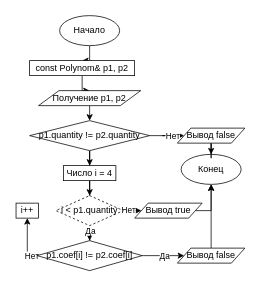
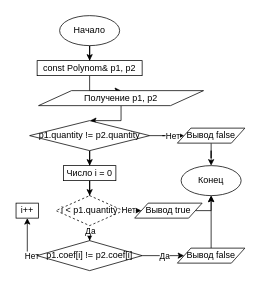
node "const Polynom& p1, p2": moved (82, 68) -> (90, 68)
node "Получение p1, p2": size 102x15 -> 165x15
node "Конец": moved (211, 169) -> (211, 180)
node "Число i = 4": label "Число i = 4" -> "Число i = 0"
